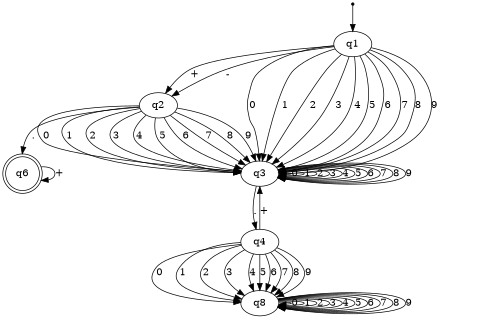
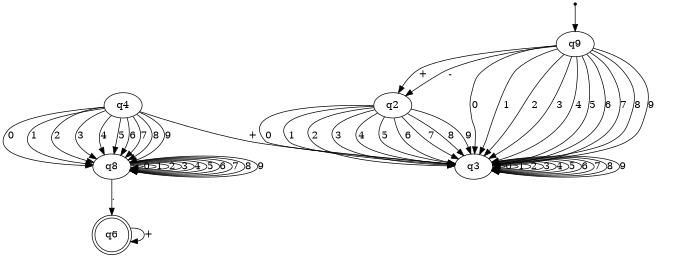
node "q1": label "q1" -> "q9"
edge "q2" -> "q6": now "q8" -> "q6"
edge "q3" -> "q4": removed, label "."
